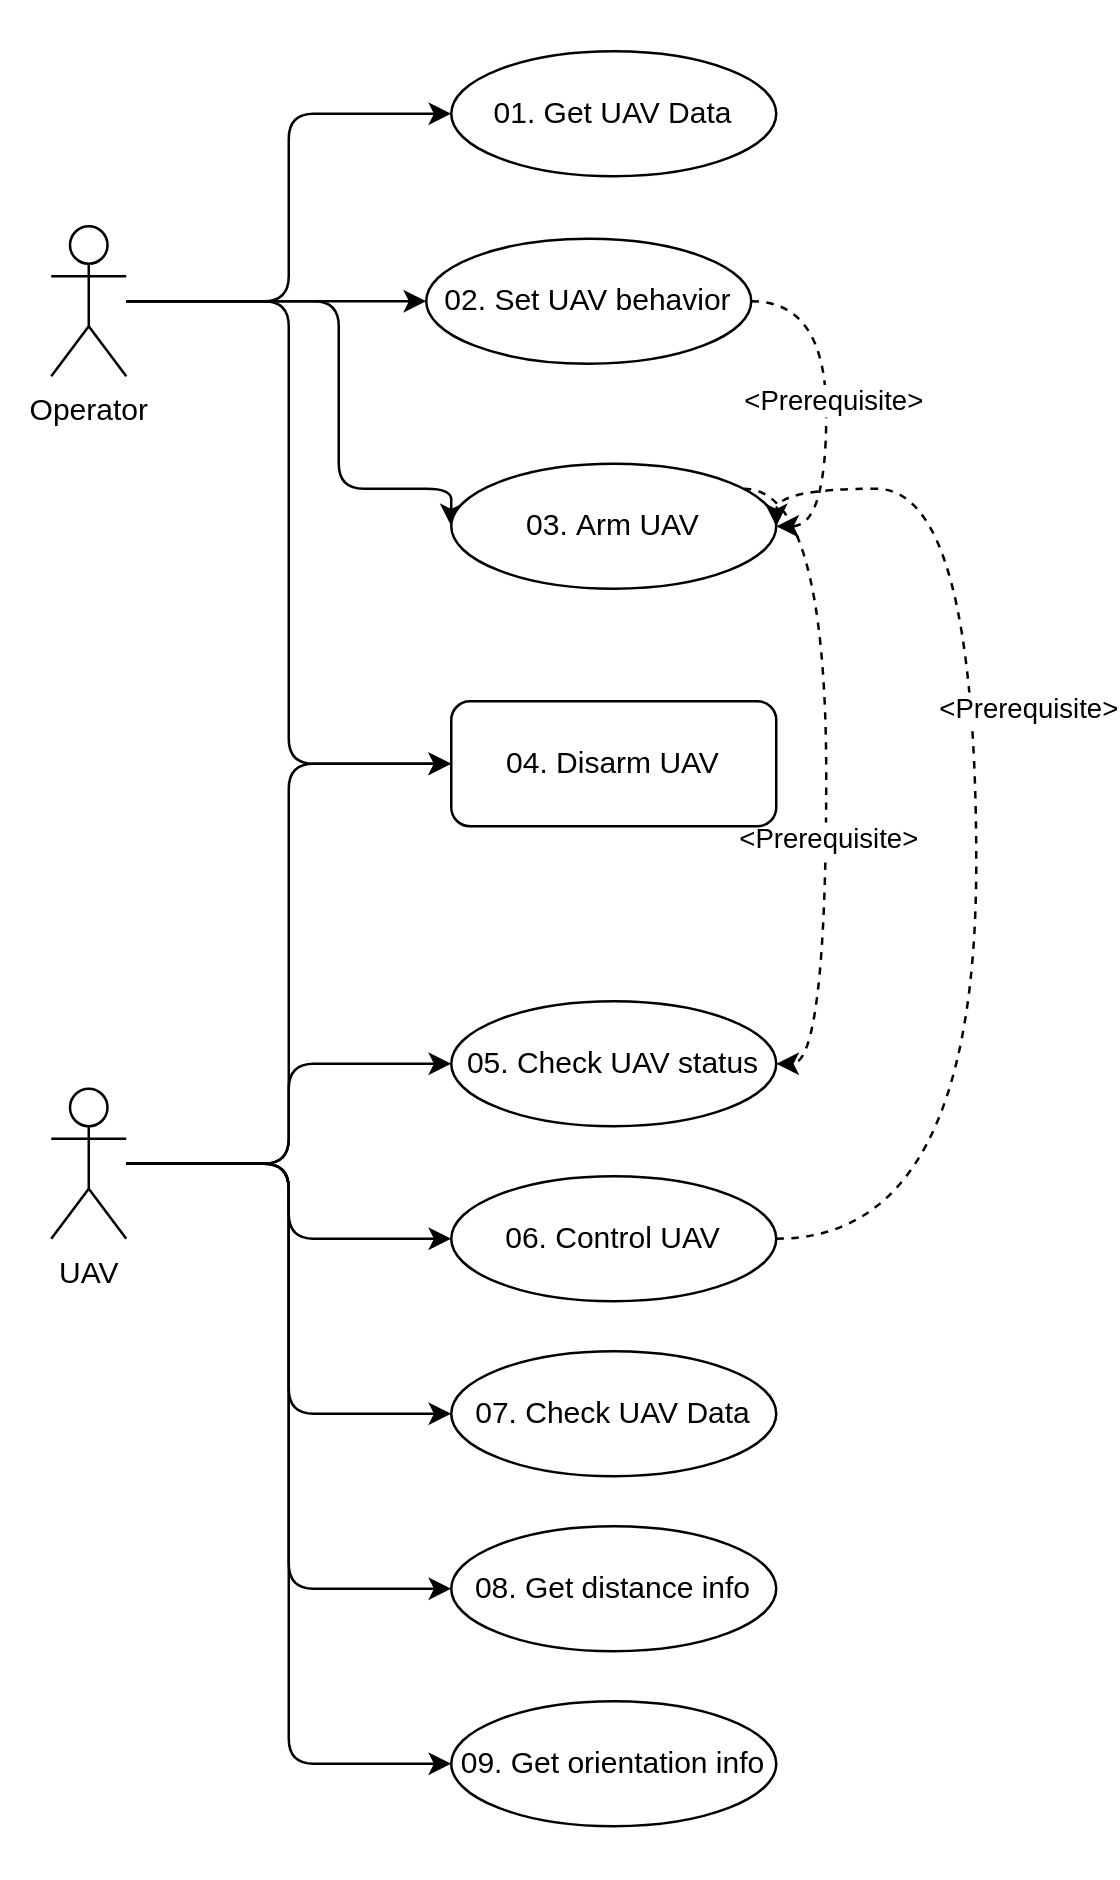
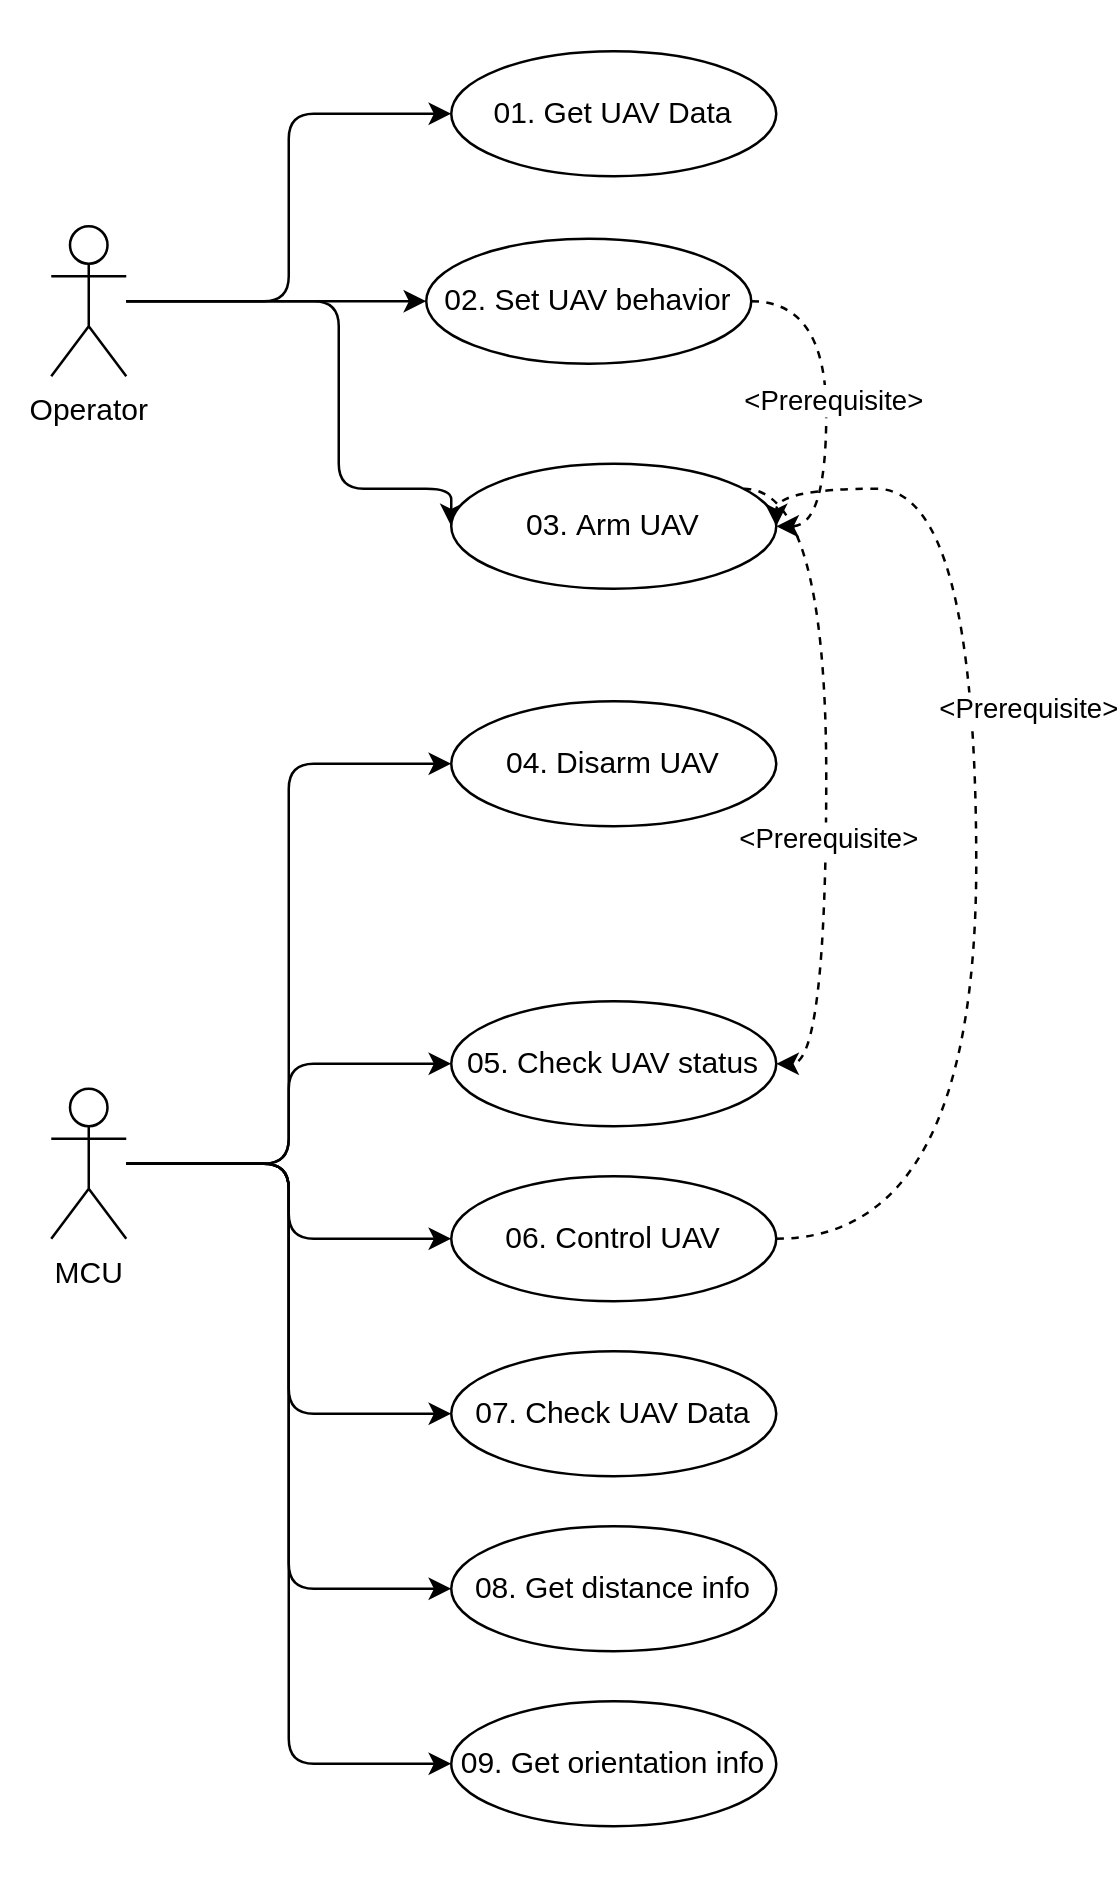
edge "Operator" -> "04. Disarm UAV": removed
node "04. Disarm UAV": shape rounded rectangle -> ellipse
node "UAV": label "UAV" -> "MCU"
